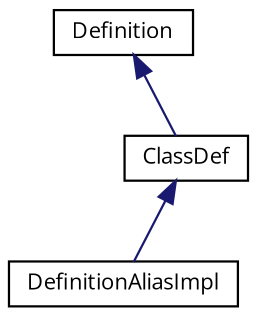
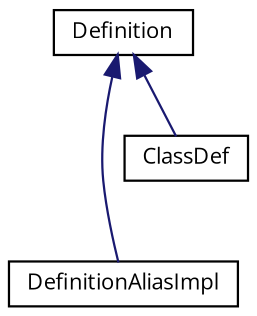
edge "DefinitionAliasImpl" -> "ClassDef": now "DefinitionAliasImpl" -> "Definition"
